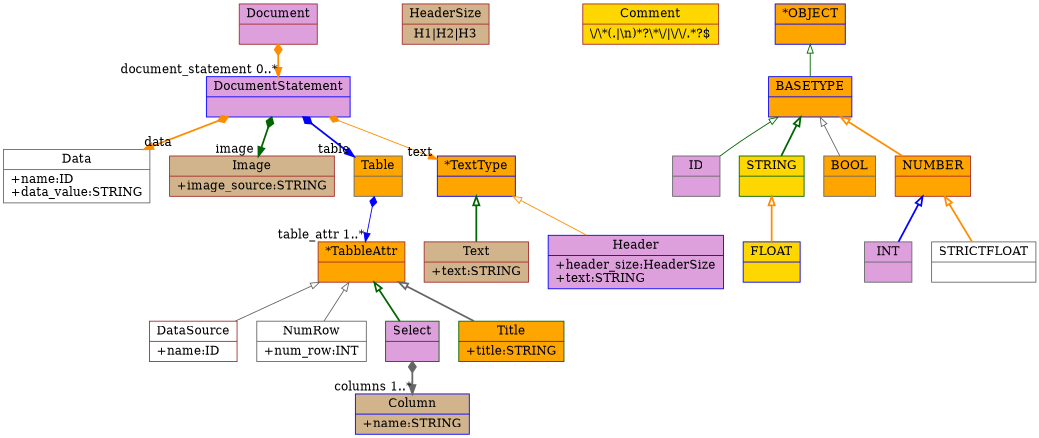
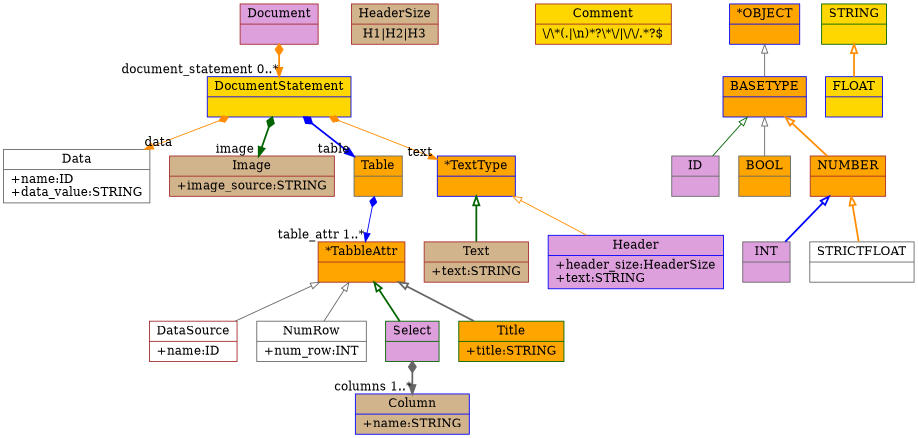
edge "BASETYPE" -> "*OBJECT": color darkgreen -> gray40
node "DocumentStatement": fillcolor plum -> gold
edge "DocumentStatement" -- "Data": style bold -> solid
edge "STRING" -> "BASETYPE": removed
